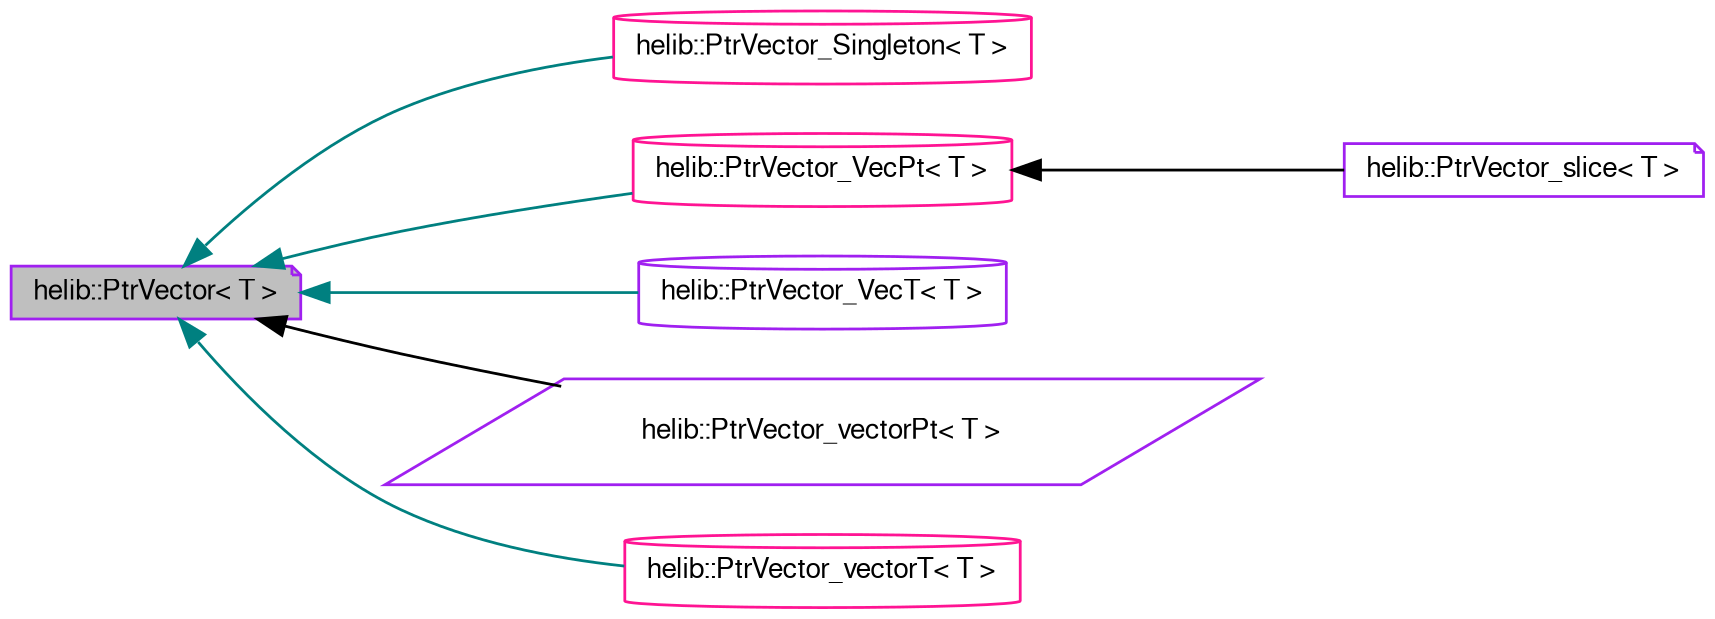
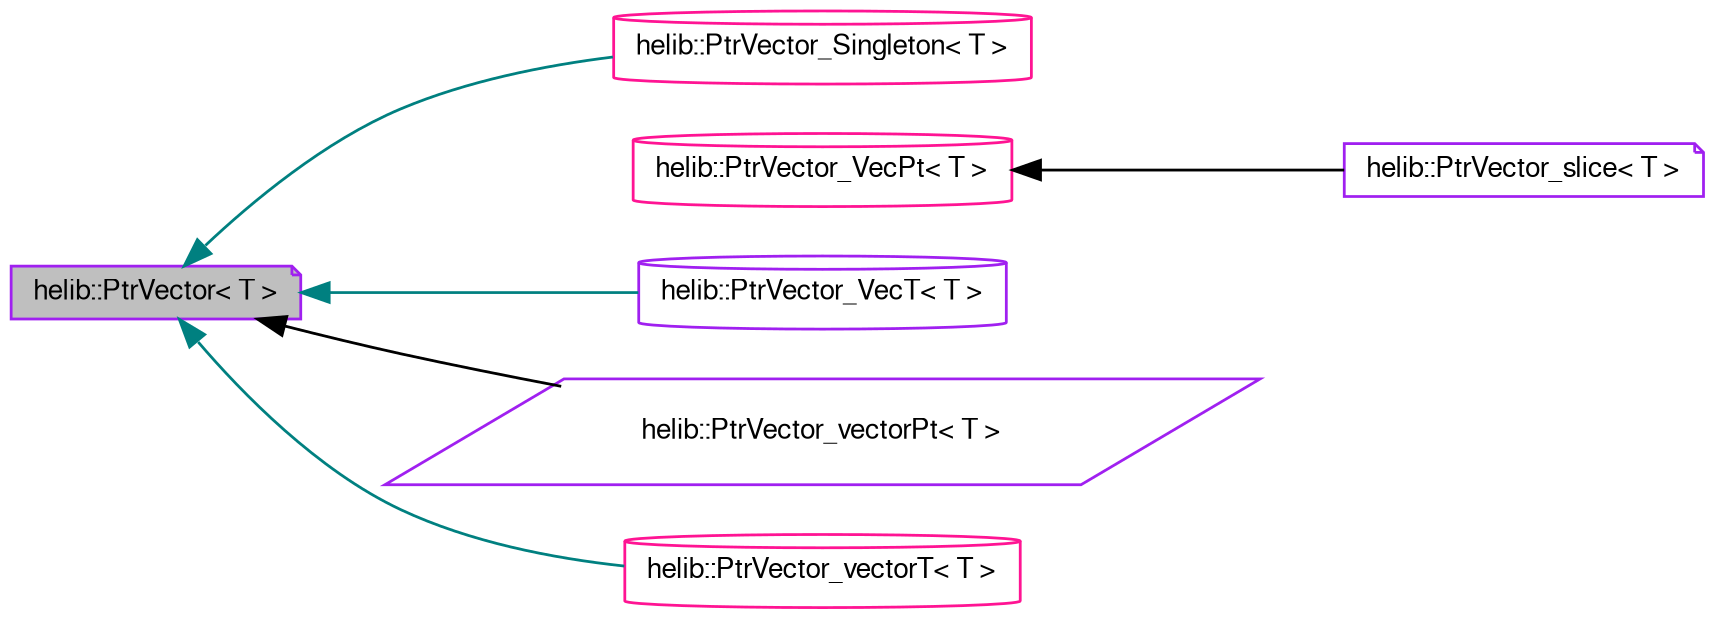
edge "helib::PtrVector_VecPt< T >" -> "helib::PtrVector< T >": removed
